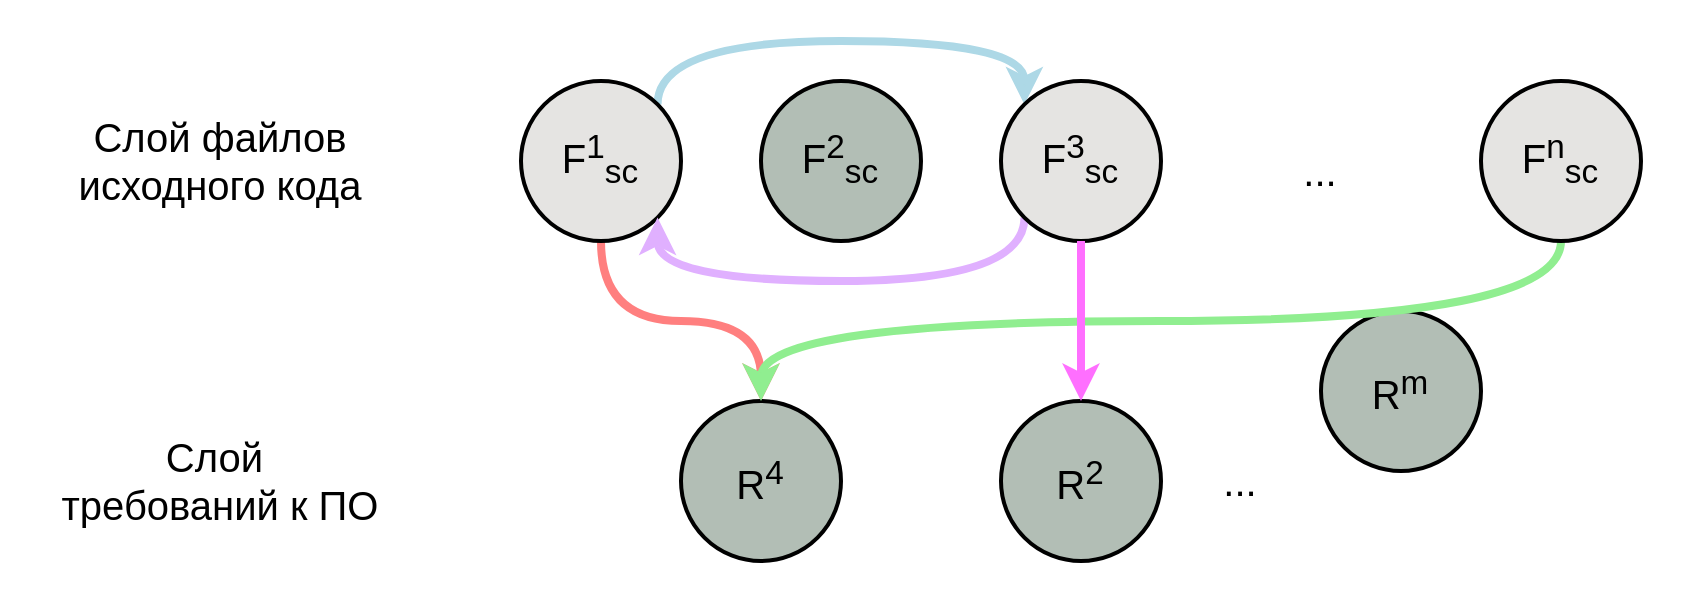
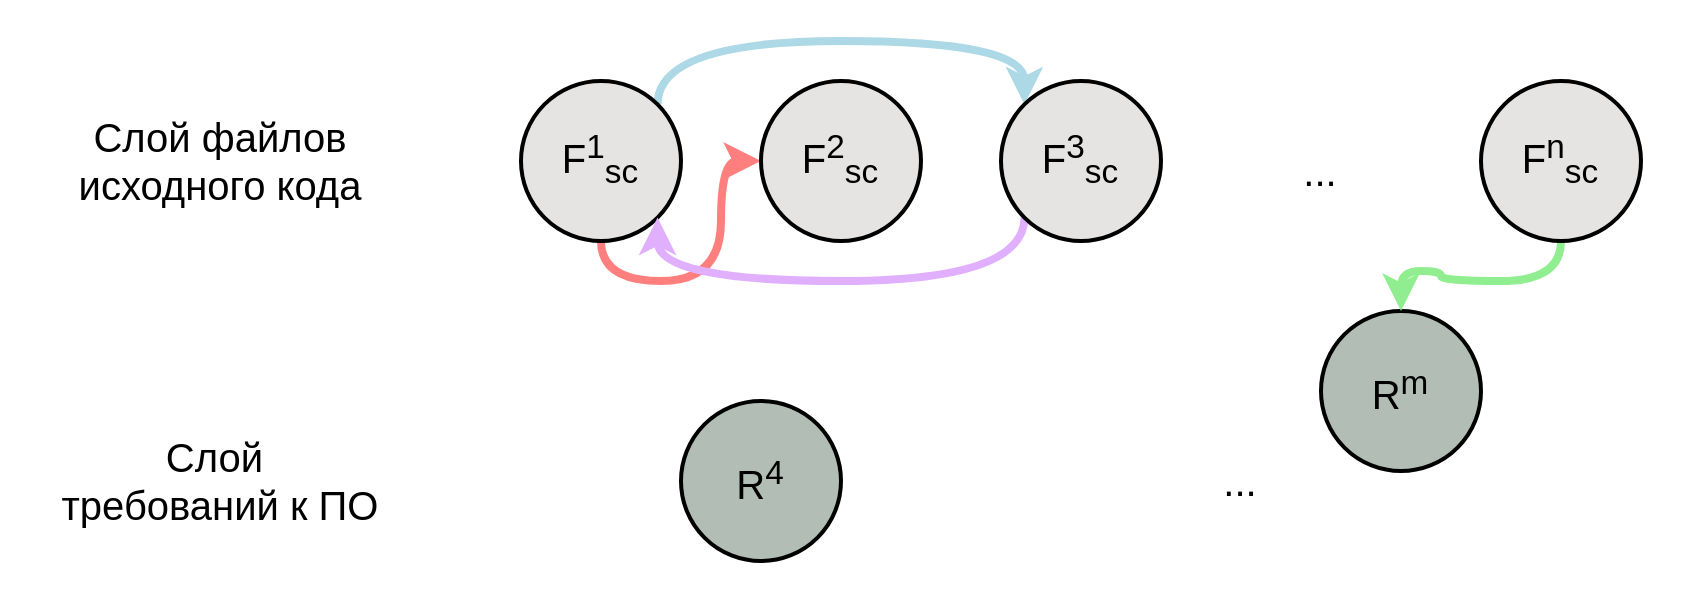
node "F2sc": fillcolor #b2beb5 -> #e5e4e2
edge "F3sc" -> "R2": removed
edge "Fnsc" -> "R4": now "Fnsc" -> "Rm"
edge "F1sc" -> "R4": now "F1sc" -> "F2sc"
node "R2": removed
